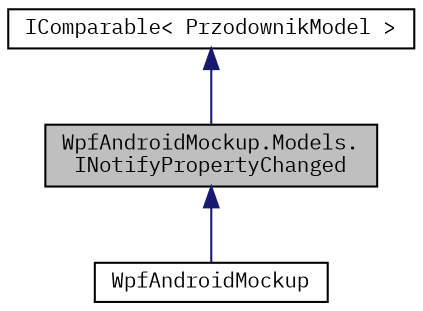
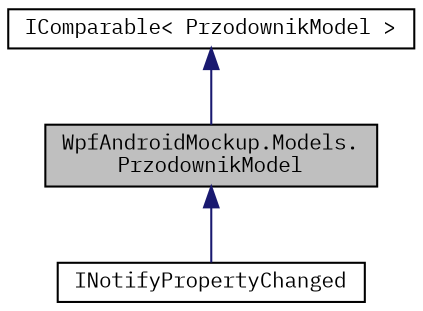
node "WpfAndroidMockup.Models. INotifyPropertyChanged": label "WpfAndroidMockup.Models. INotifyPropertyChanged" -> "WpfAndroidMockup.Models. PrzodownikModel"
node "WpfAndroidMockup": label "WpfAndroidMockup" -> "INotifyPropertyChanged"
